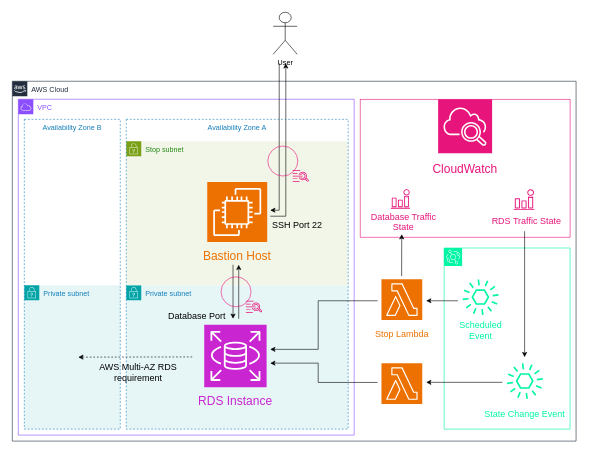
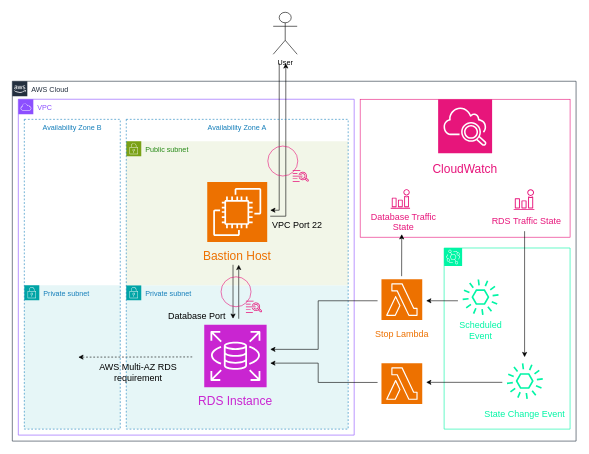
node "Stop subnet": label "Stop subnet" -> "Public subnet"
node "SSH Port 22": label "SSH Port 22" -> "VPC Port 22"
